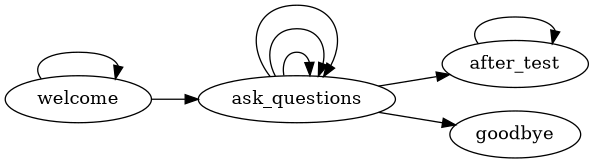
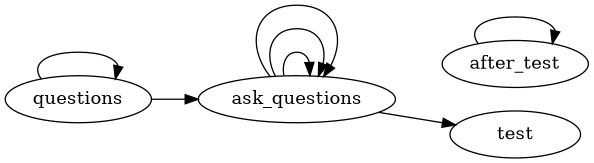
edge "ask_questions" -> "after_test": removed
node "welcome": label "welcome" -> "questions"
node "goodbye": label "goodbye" -> "test"
